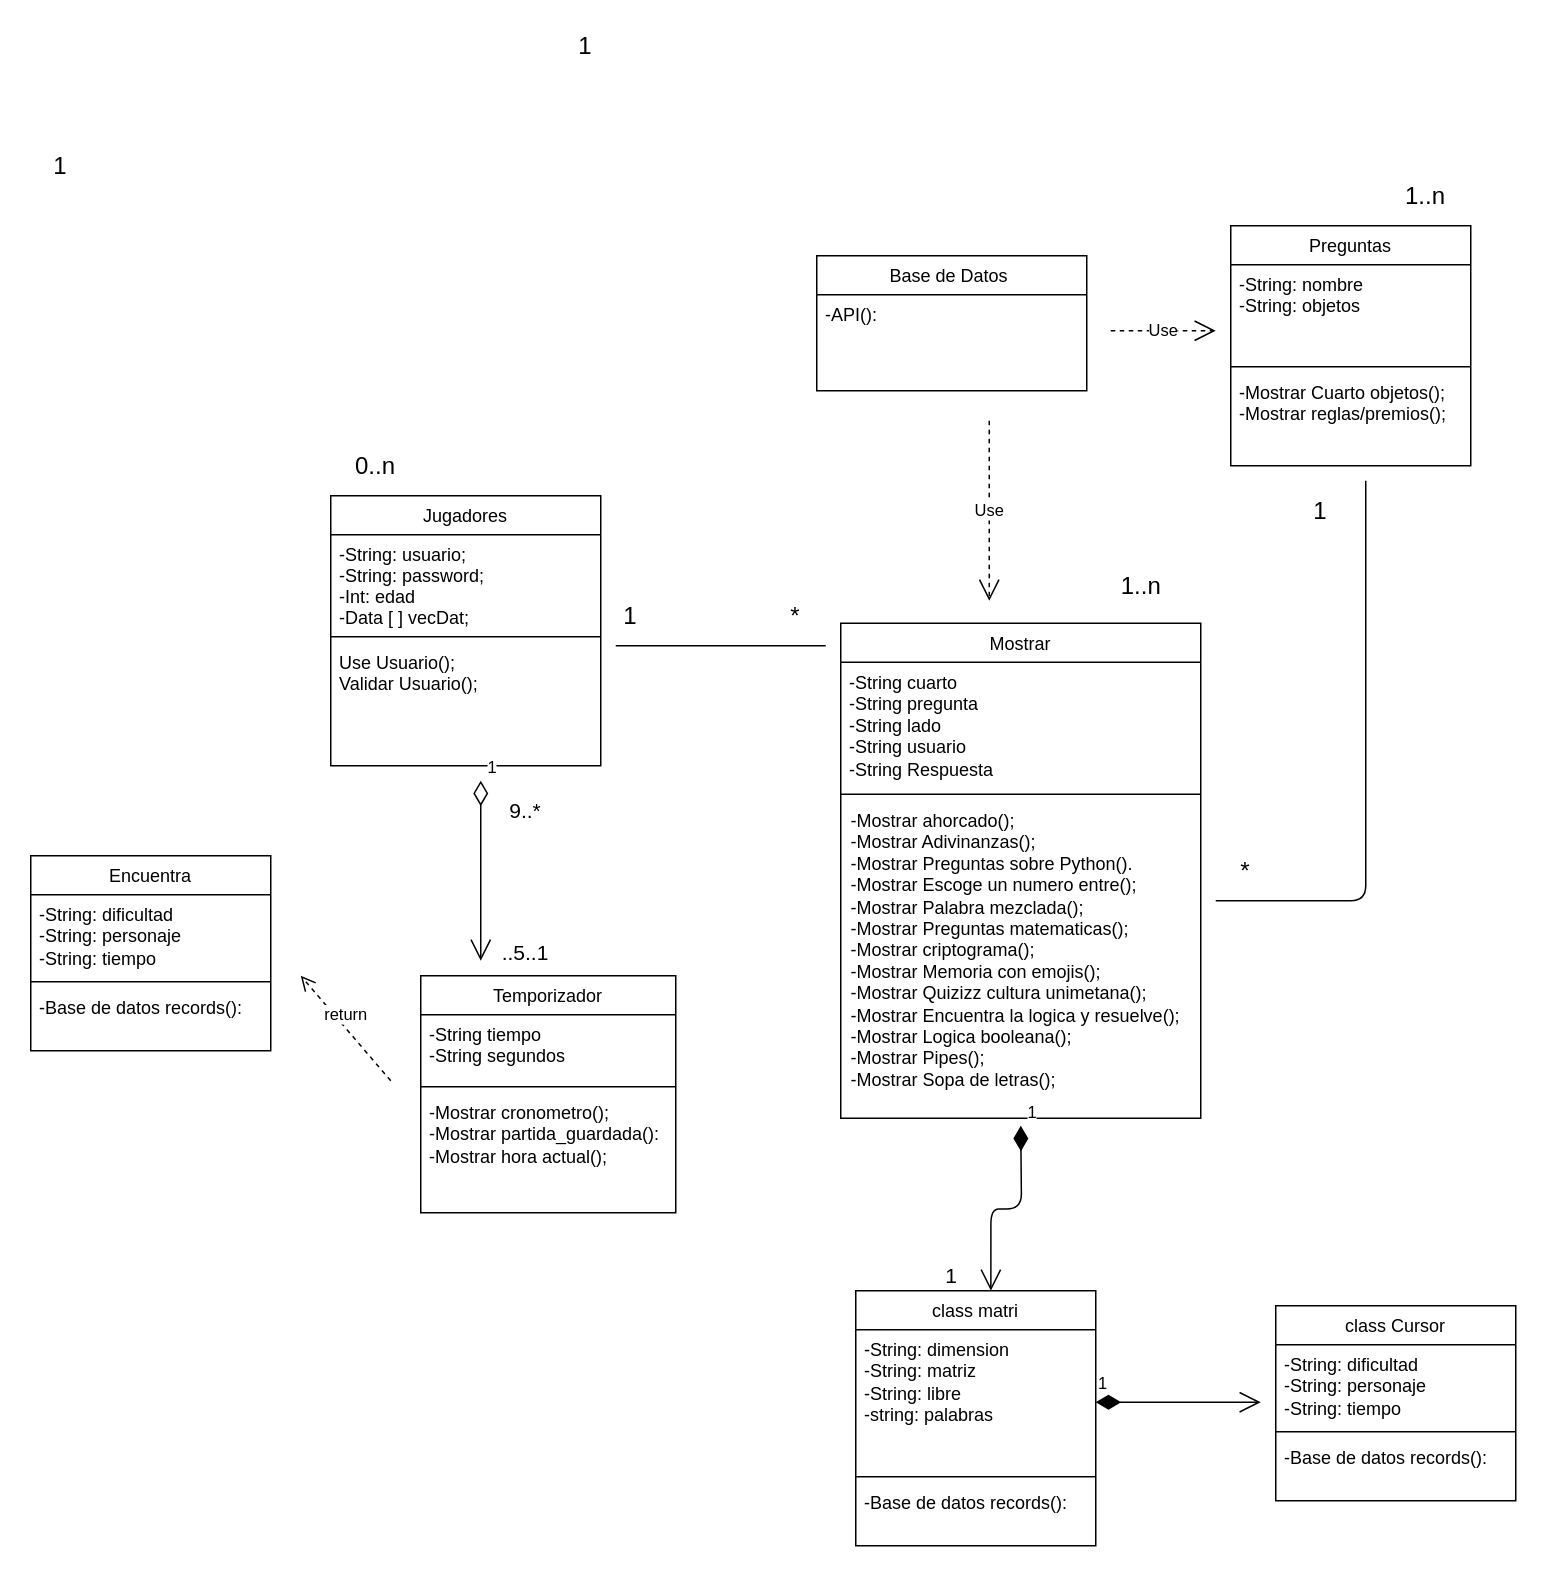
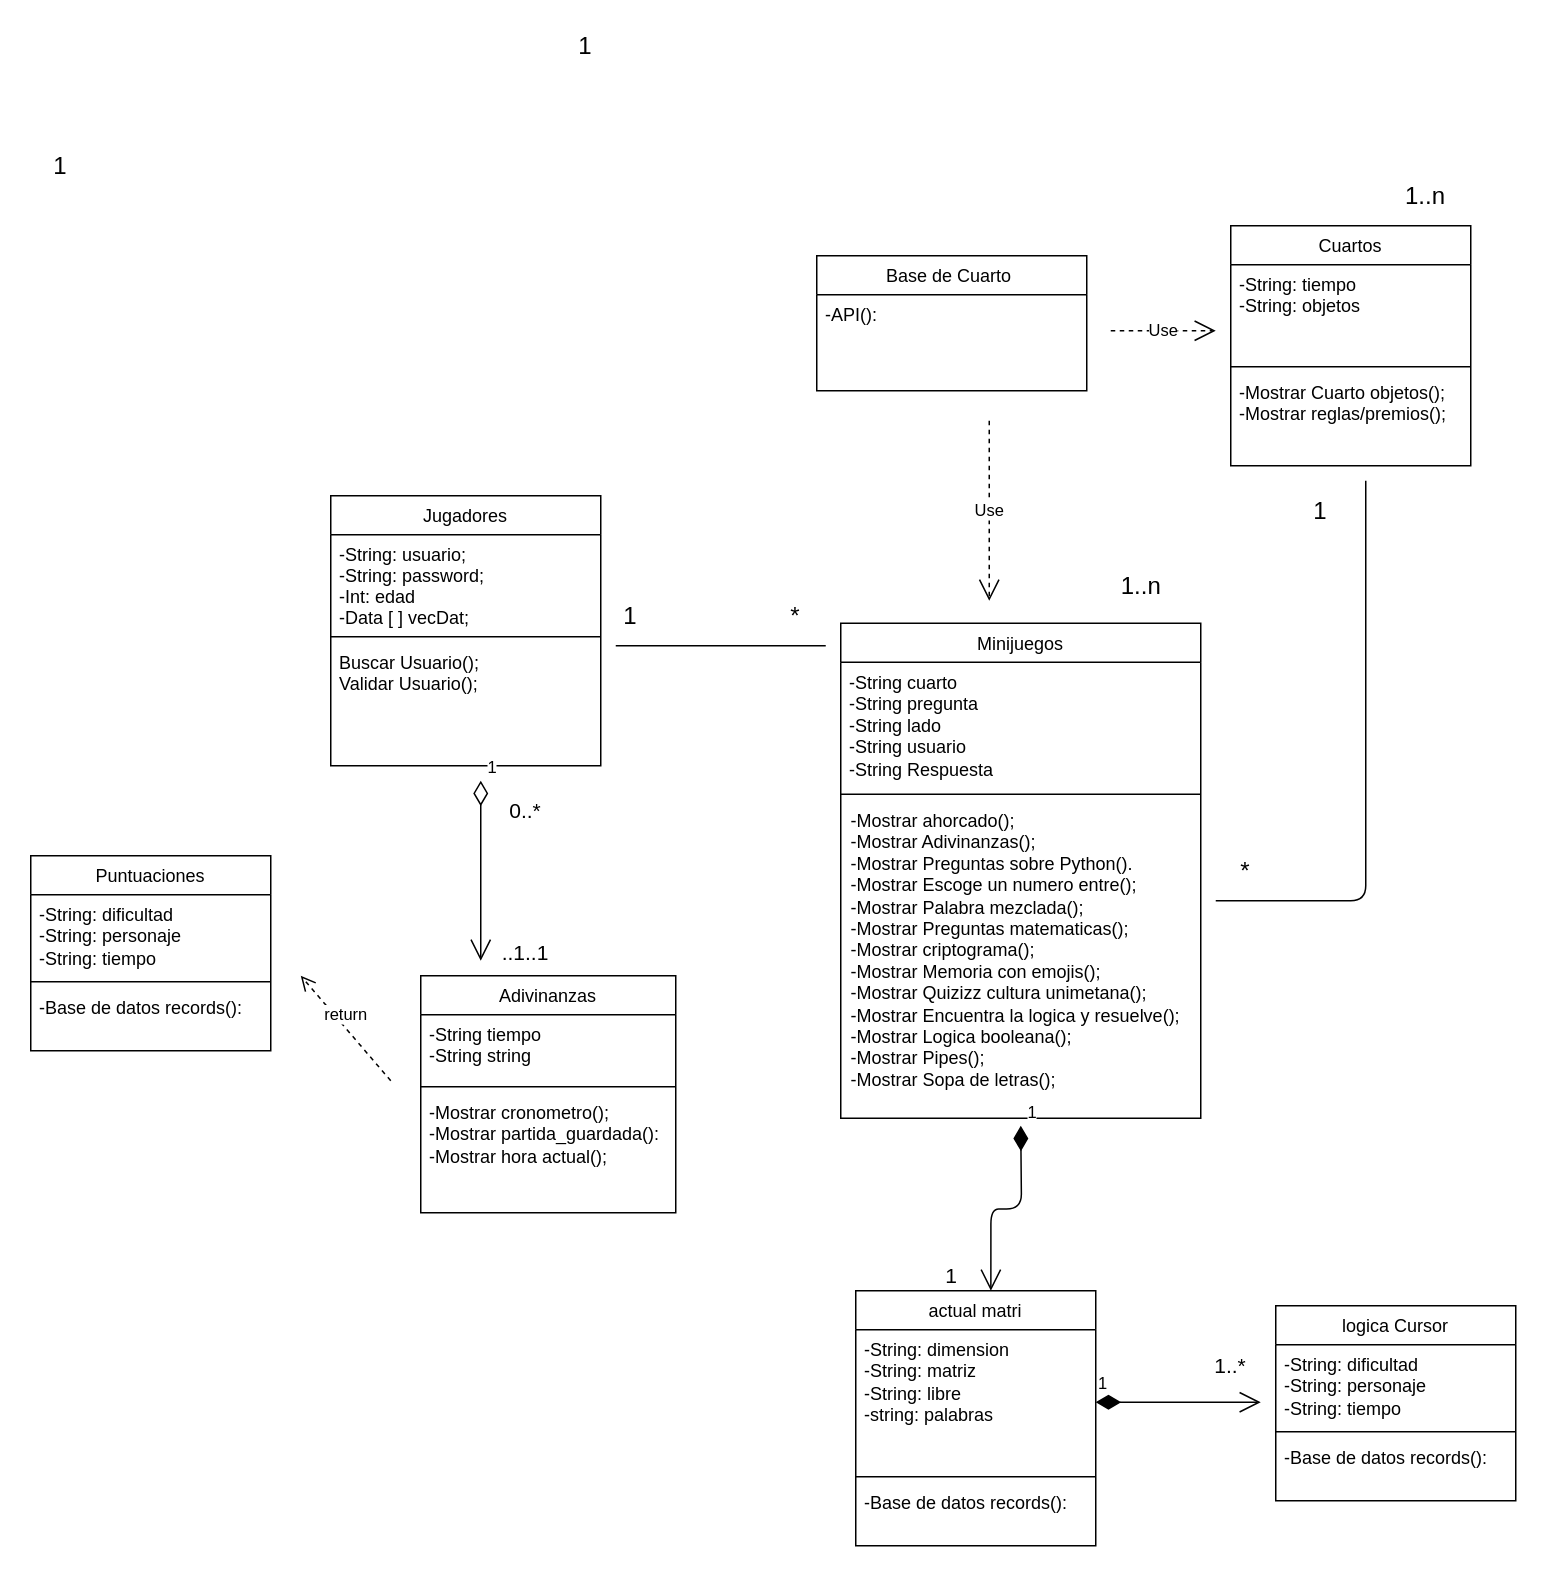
node "Preguntas": label "Preguntas" -> "Cuartos"
node "Base de Datos": label "Base de Datos" -> "Base de Cuarto"
node "-String: nombre -String: objetos": label "-String: nombre -String: objetos" -> "-String: tiempo -String: objetos"
node "0..n": removed
node "Mostrar": label "Mostrar" -> "Minijuegos"
node "Use Usuario(); Validar Usuario();": label "Use Usuario(); Validar Usuario();" -> "Buscar Usuario(); Validar Usuario();"
node "9..*": label "9..*" -> "0..*"
node "Encuentra": label "Encuentra" -> "Puntuaciones"
node "..5..1": label "..5..1" -> "..1..1"
node "Temporizador": label "Temporizador" -> "Adivinanzas"
node "-String tiempo -String segundos": label "-String tiempo -String segundos" -> "-String tiempo -String string"
node "class matri": label "class matri" -> "actual matri"
node "class Cursor": label "class Cursor" -> "logica Cursor"
node "1..*": added
